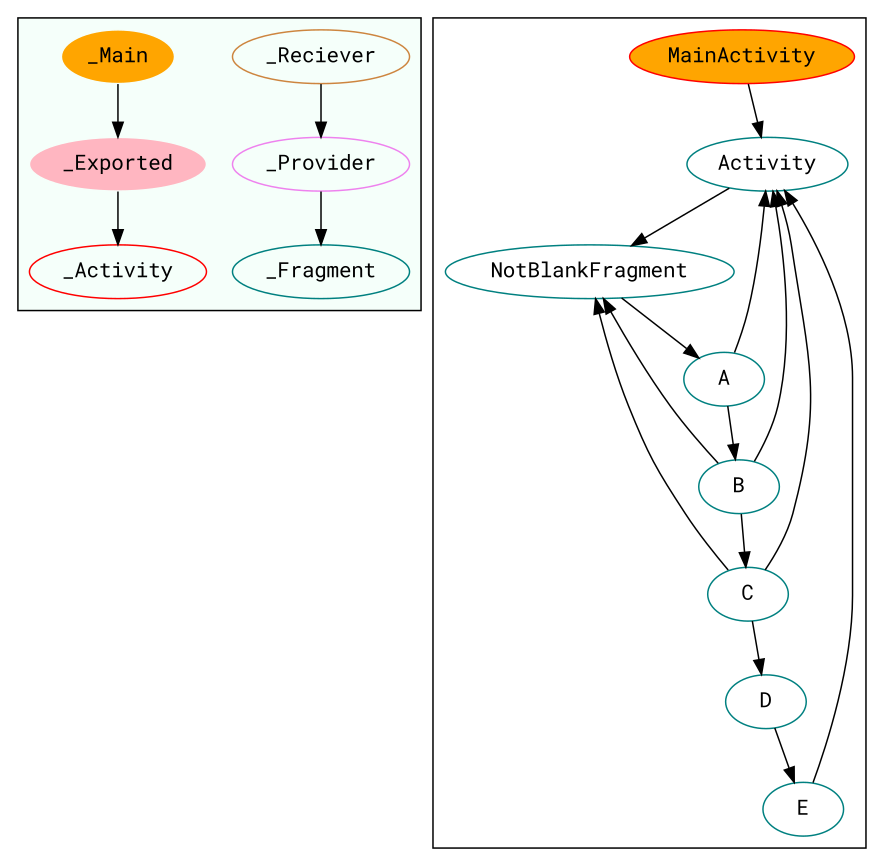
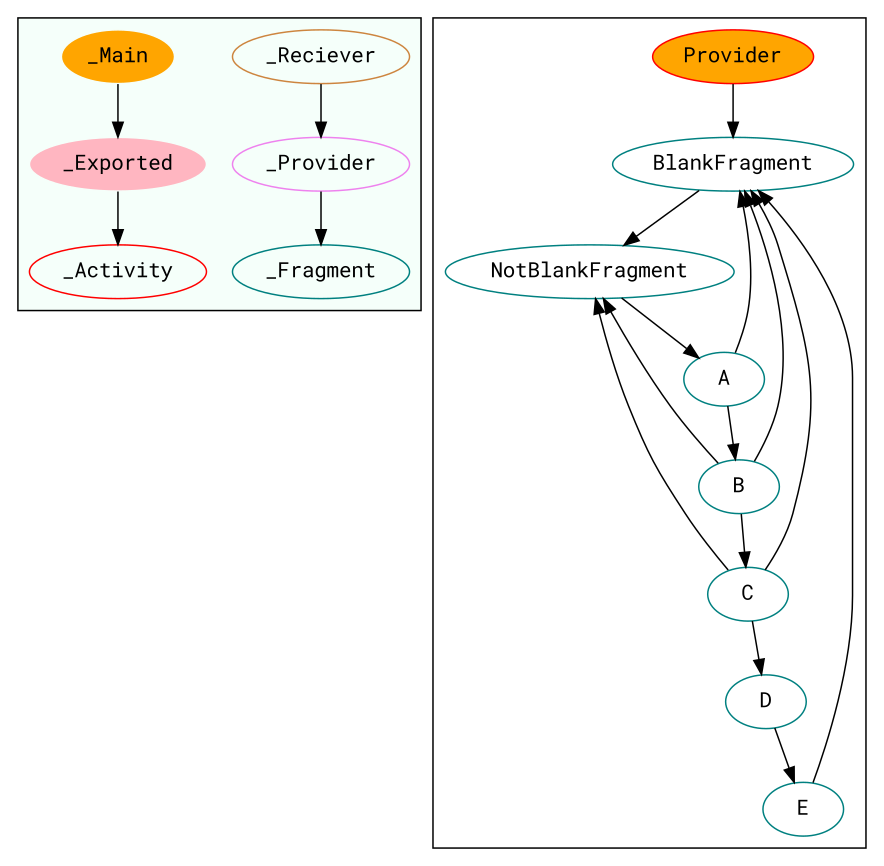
node "MainActivity": label "MainActivity" -> "Provider"
node "Activity": label "Activity" -> "BlankFragment"
